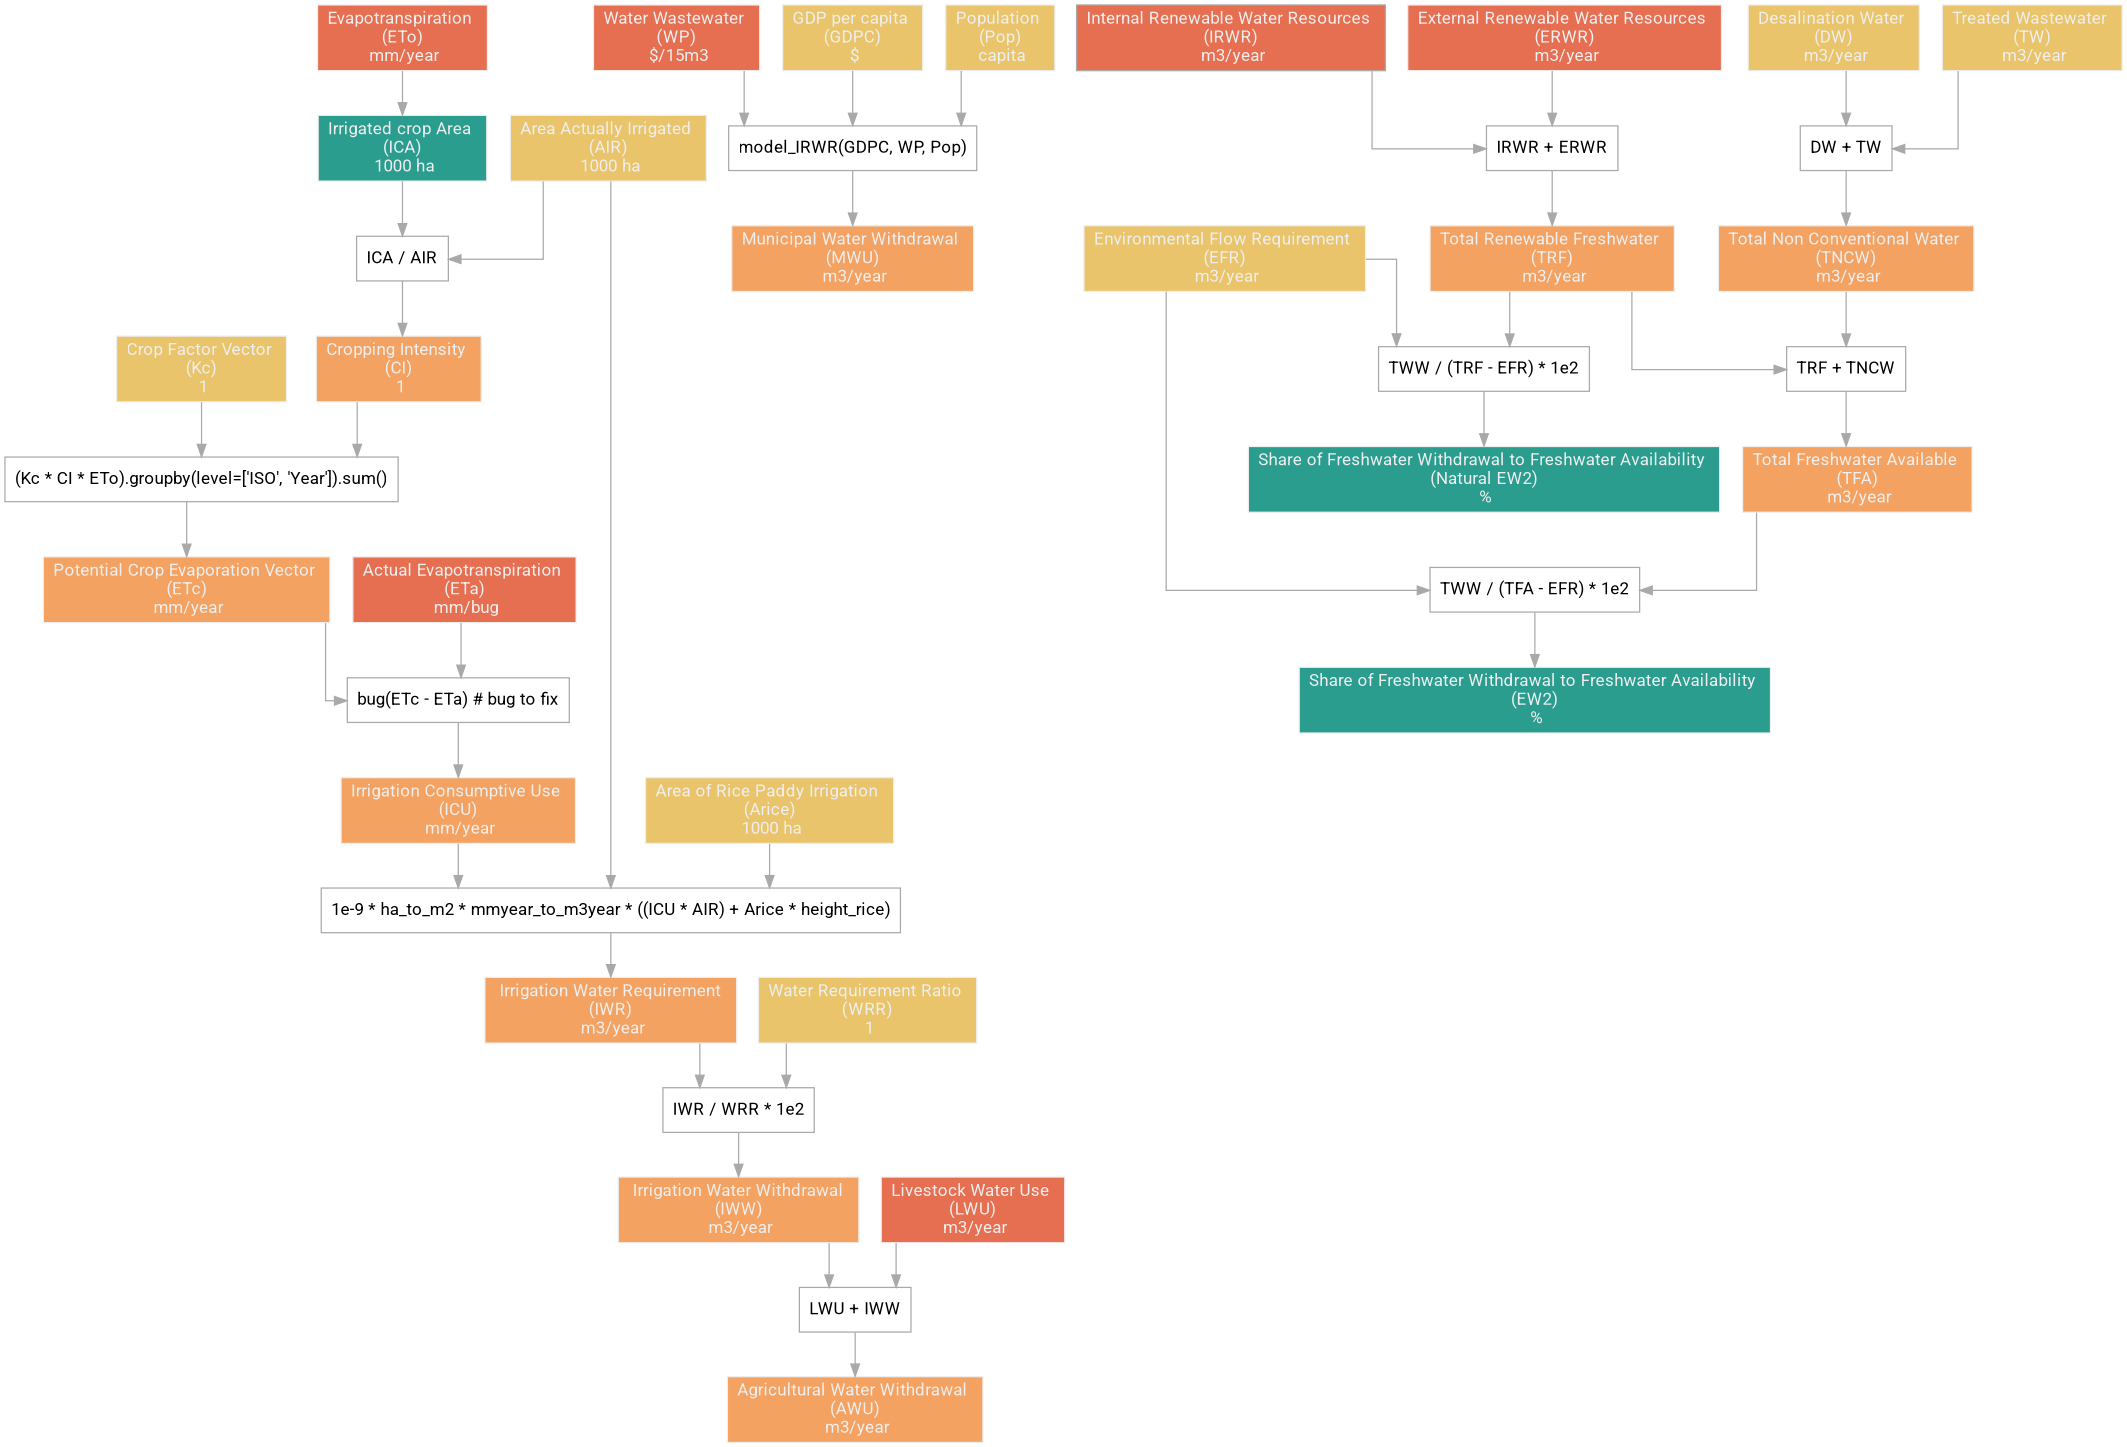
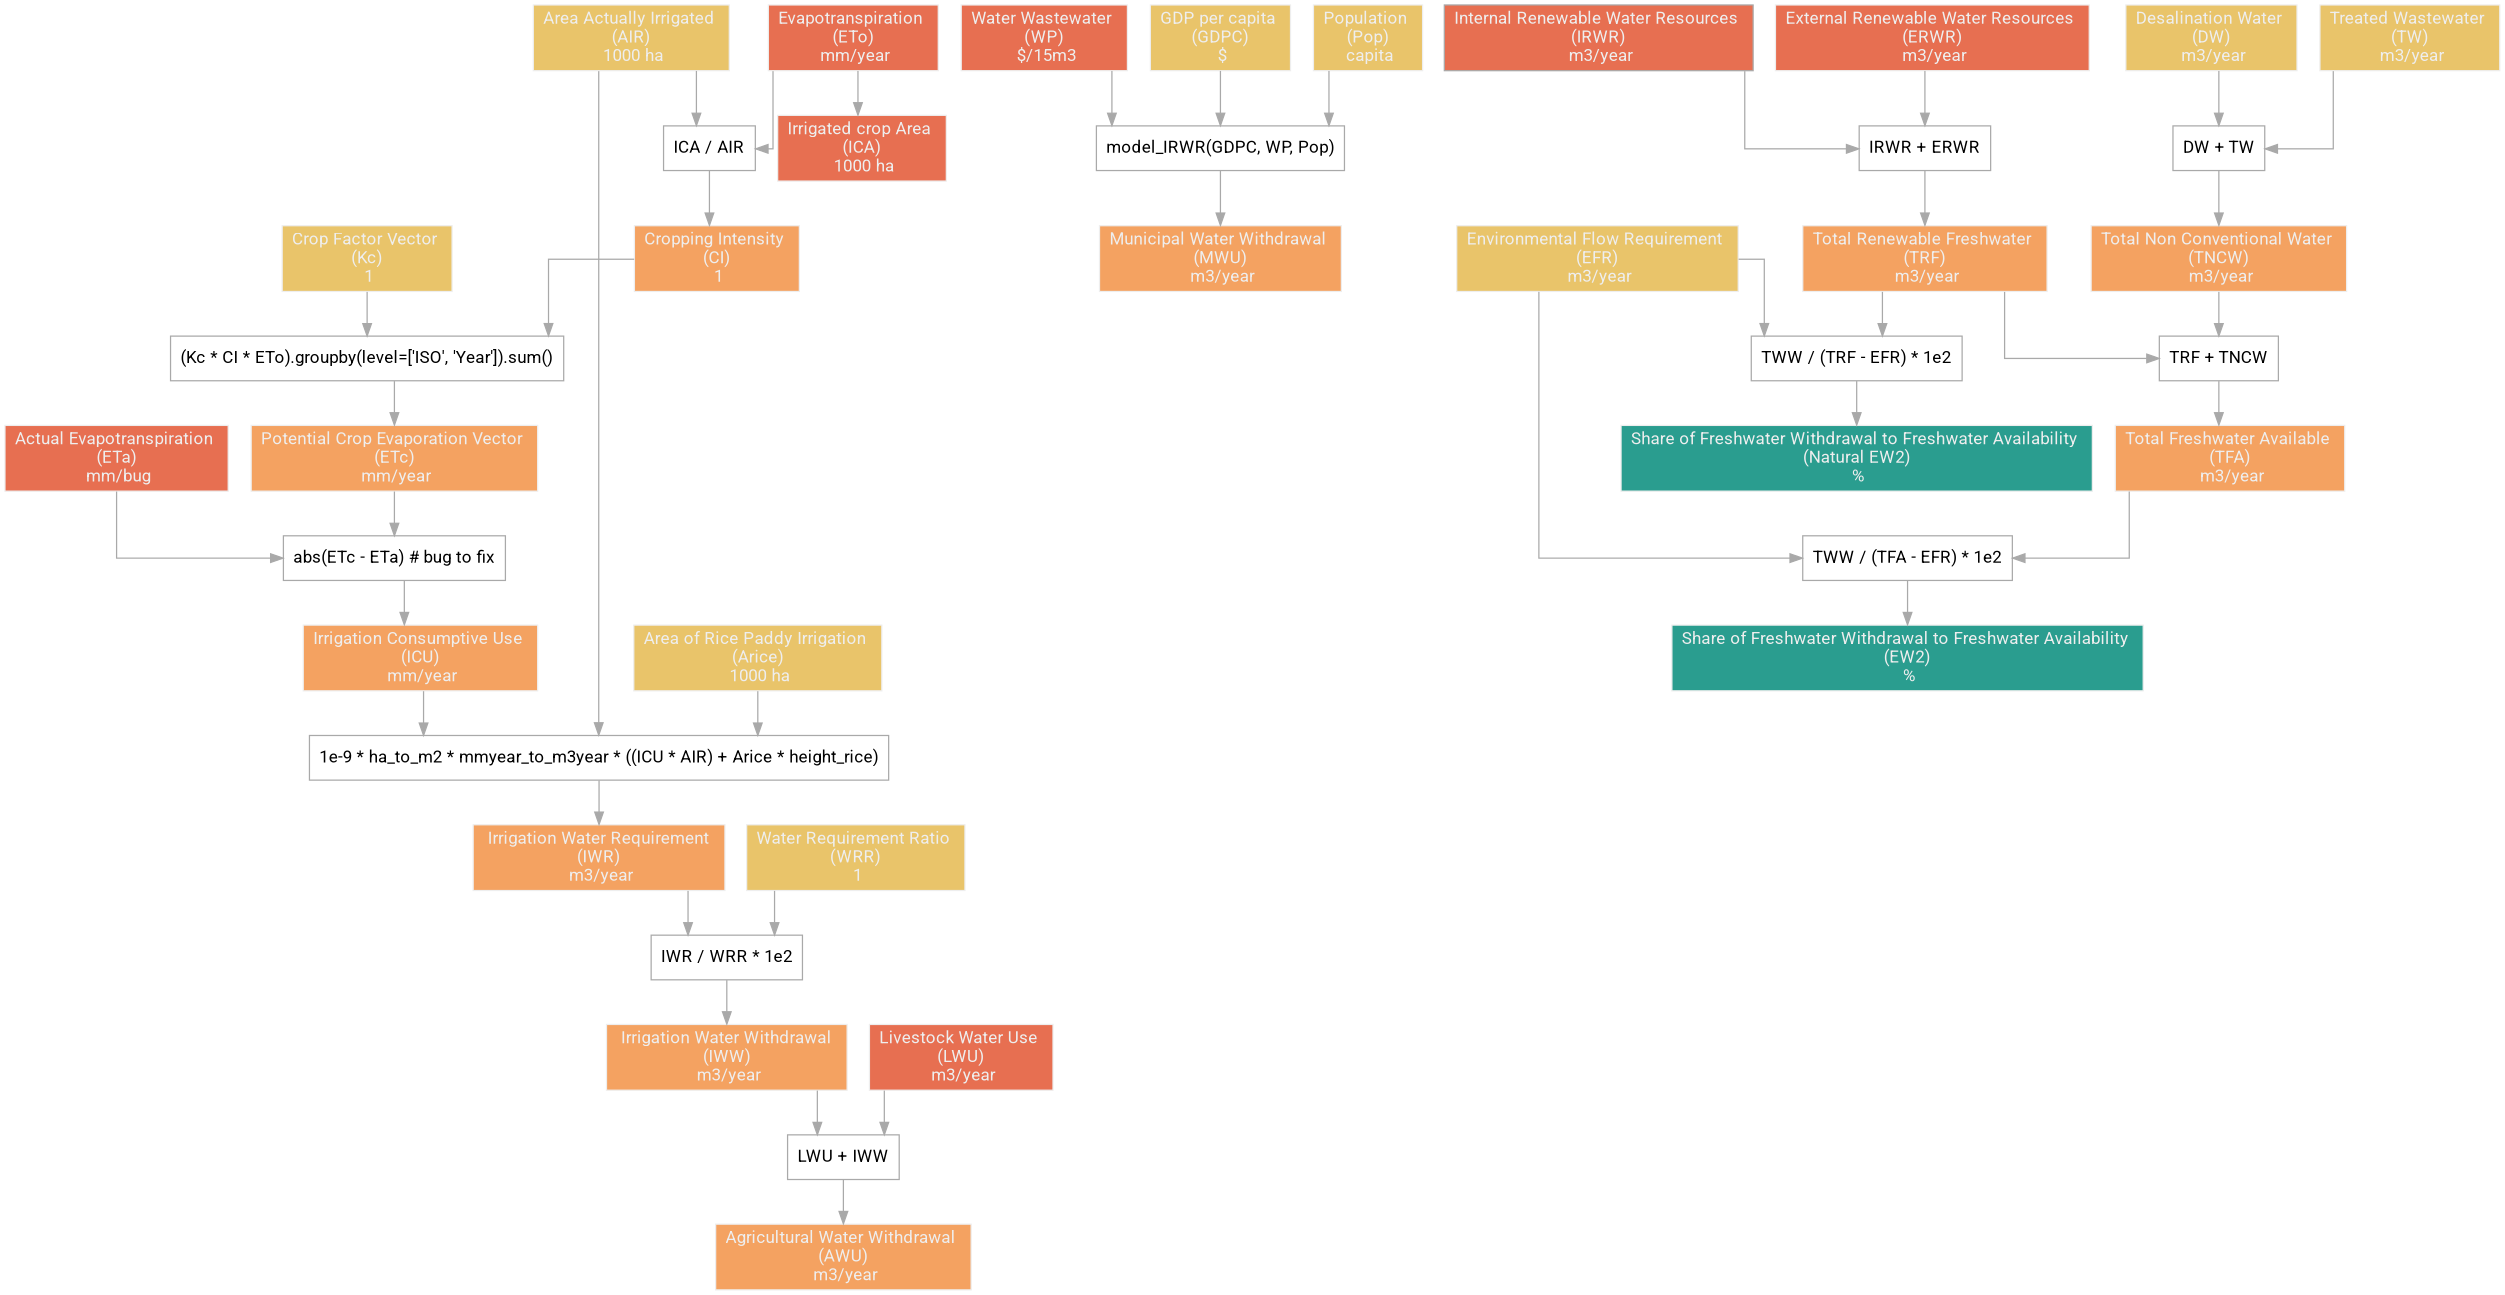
node "Irrigated crop Area (ICA) 1000 ha": fillcolor #2a9d8f -> #e76f51
edge "Irrigated crop Area (ICA) 1000 ha" -> "ICA / AIR": now "Evapotranspiration (ETo) mm/year" -> "ICA / AIR"
node "bug(ETc - ETa) # bug to fix": label "bug(ETc - ETa) # bug to fix" -> "abs(ETc - ETa) # bug to fix"
